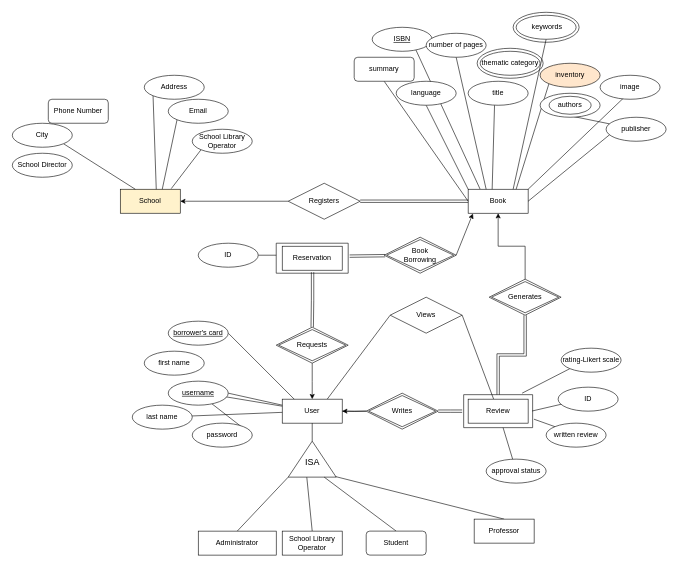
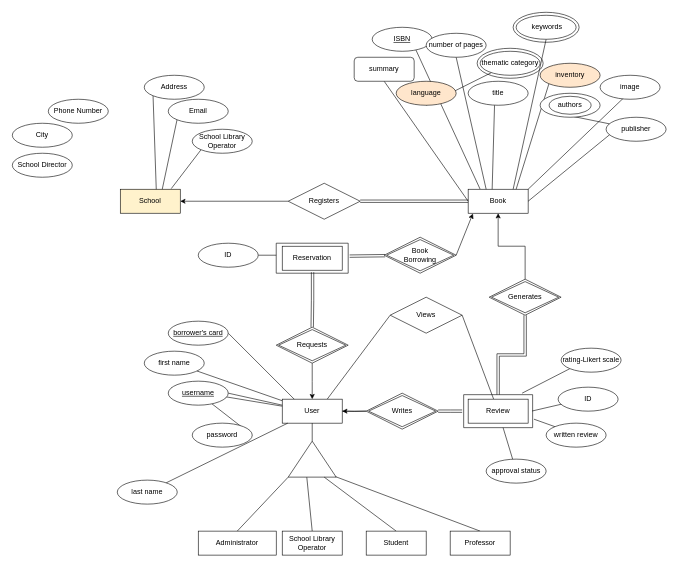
node "language": fillcolor #ffffff -> #ffe6cc
node "Phone Number": shape rounded rectangle -> ellipse
edge "language" -- "Book": now "language" -- "thematic category"
edge "City" -- "School": removed
edge "first name" -- "User": added
node "last name": moved (162, 417) -> (147, 492)
node "ISA": removed
node "Professor": moved (504, 531) -> (480, 543)
node "Student": shape rounded rectangle -> rectangle
